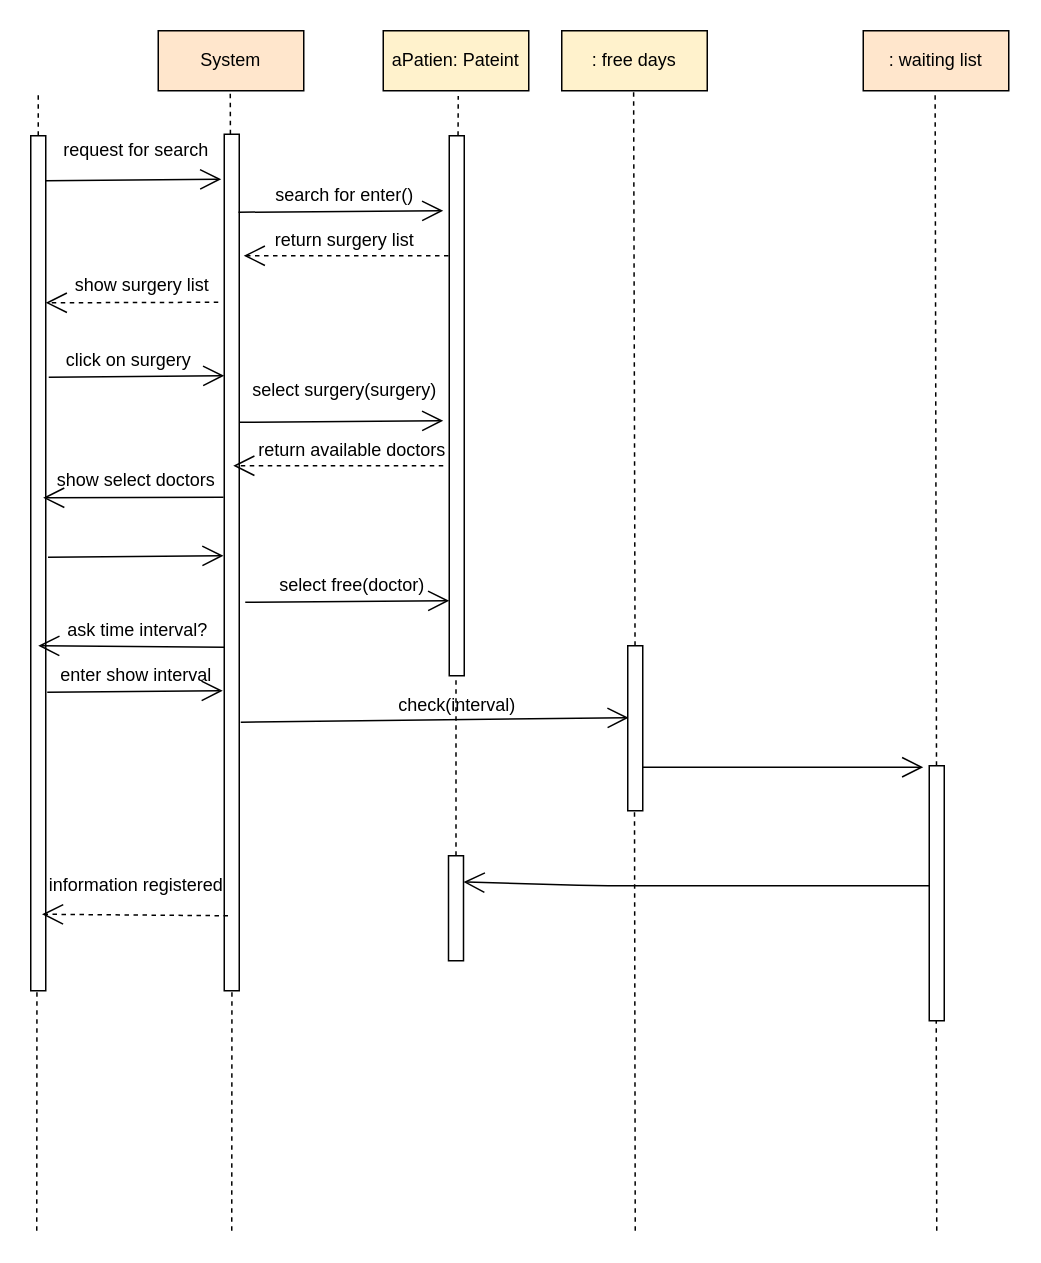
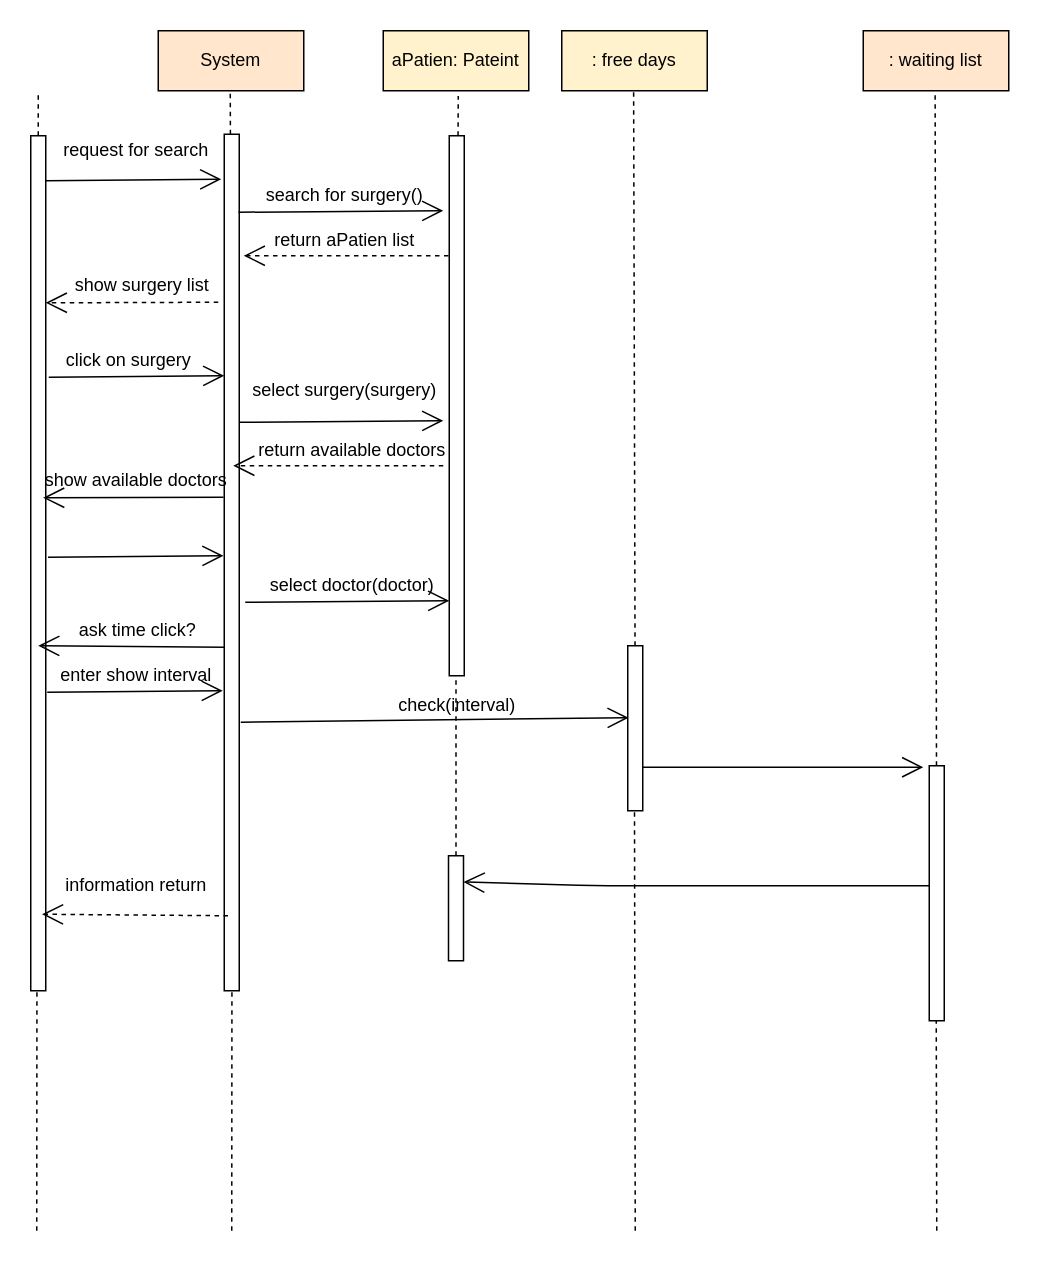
node "search for enter()": label "search for enter()" -> "search for surgery()"
node "return surgery list": label "return surgery list" -> "return aPatien list"
node "show select doctors": label "show select doctors" -> "show available doctors"
node "select free(doctor)": label "select free(doctor)" -> "select doctor(doctor)"
node "ask time interval?": label "ask time interval?" -> "ask time click?"
node "information registered": label "information registered" -> "information return"
